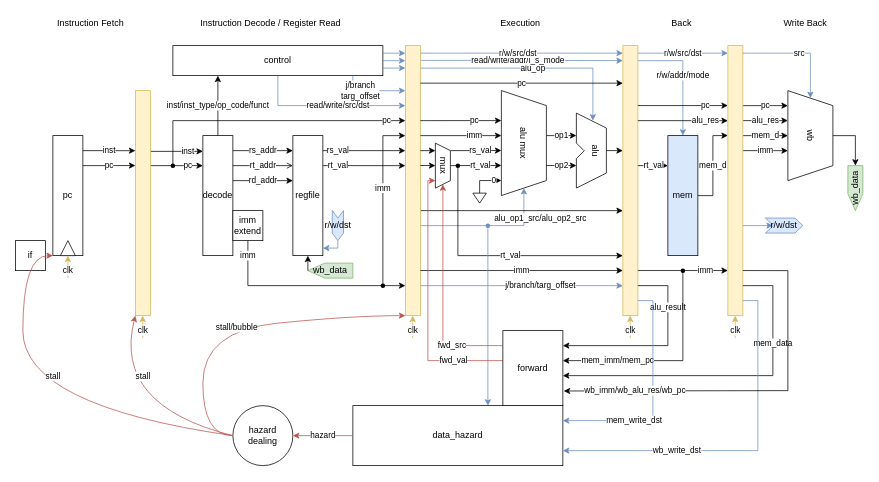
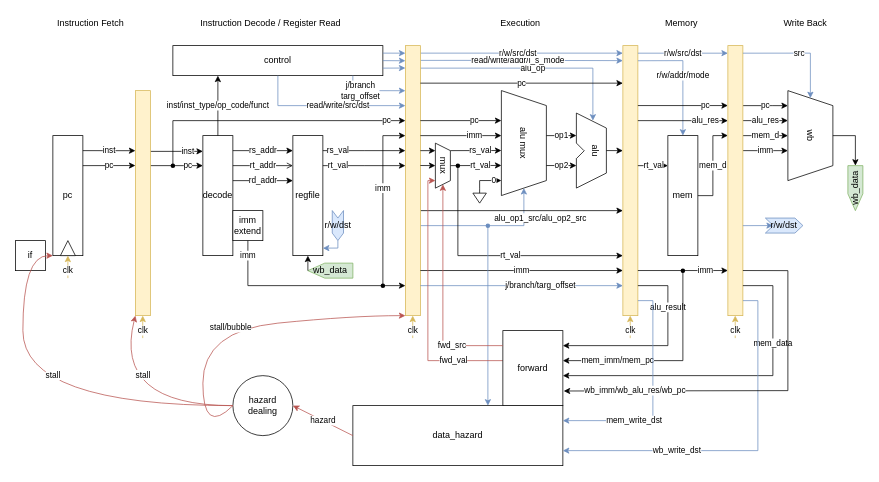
node "Back": label "Back" -> "Memory"
node "mem": fillcolor #dae8fc -> #ffffff
node "hazard dealing": moved (263, 435) -> (263, 405)
